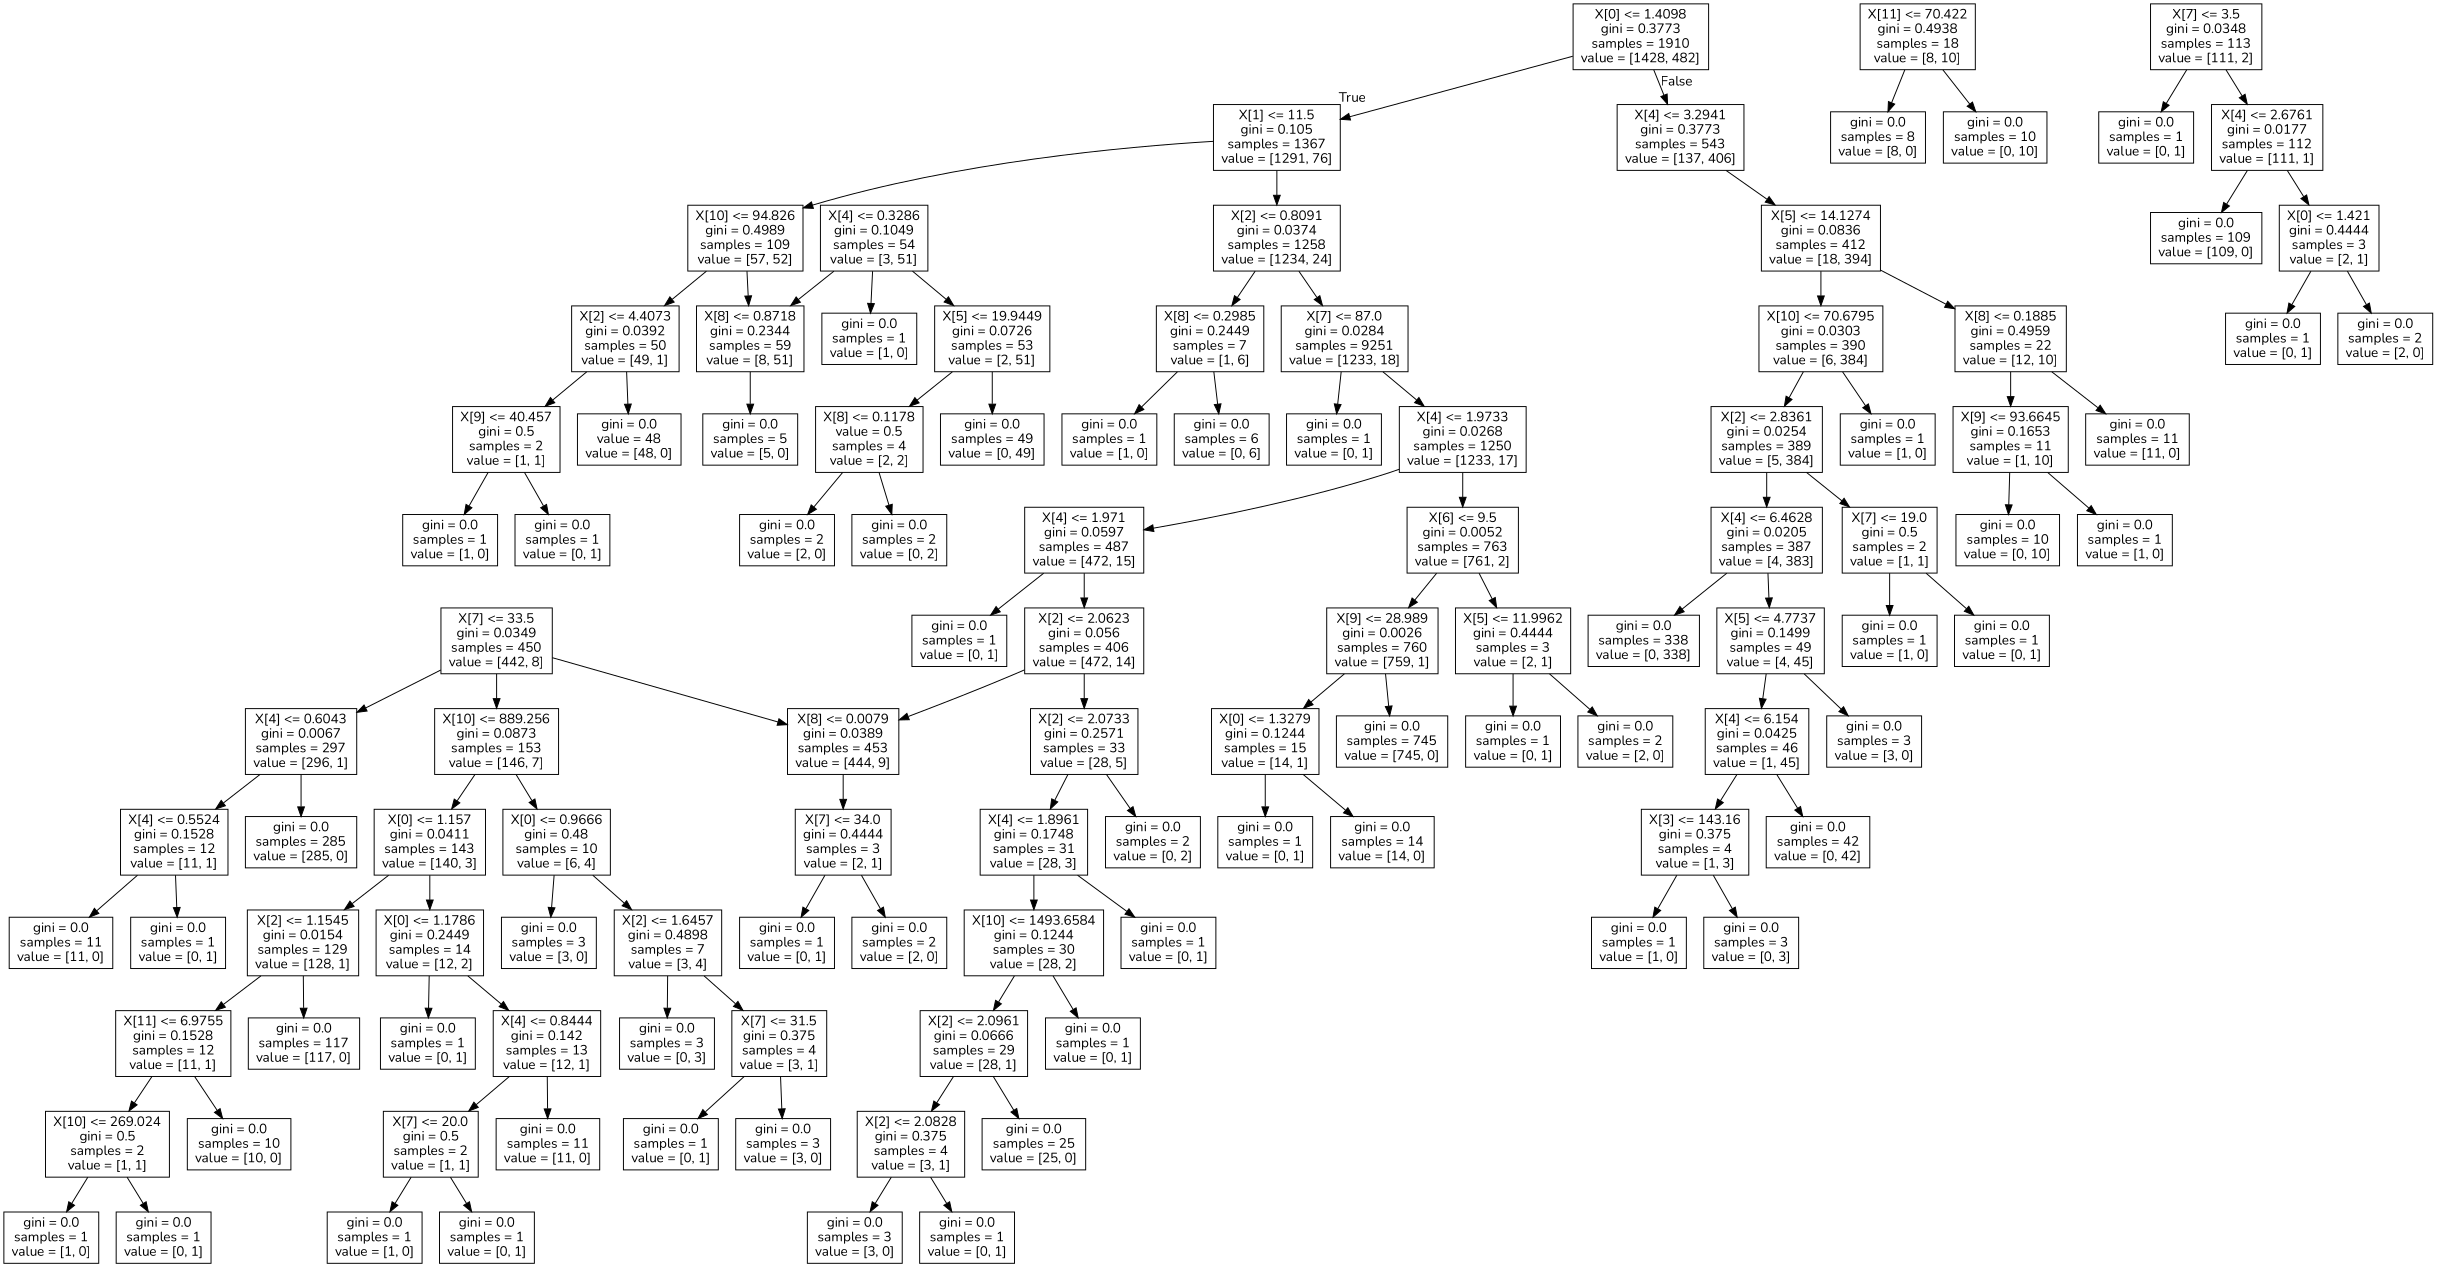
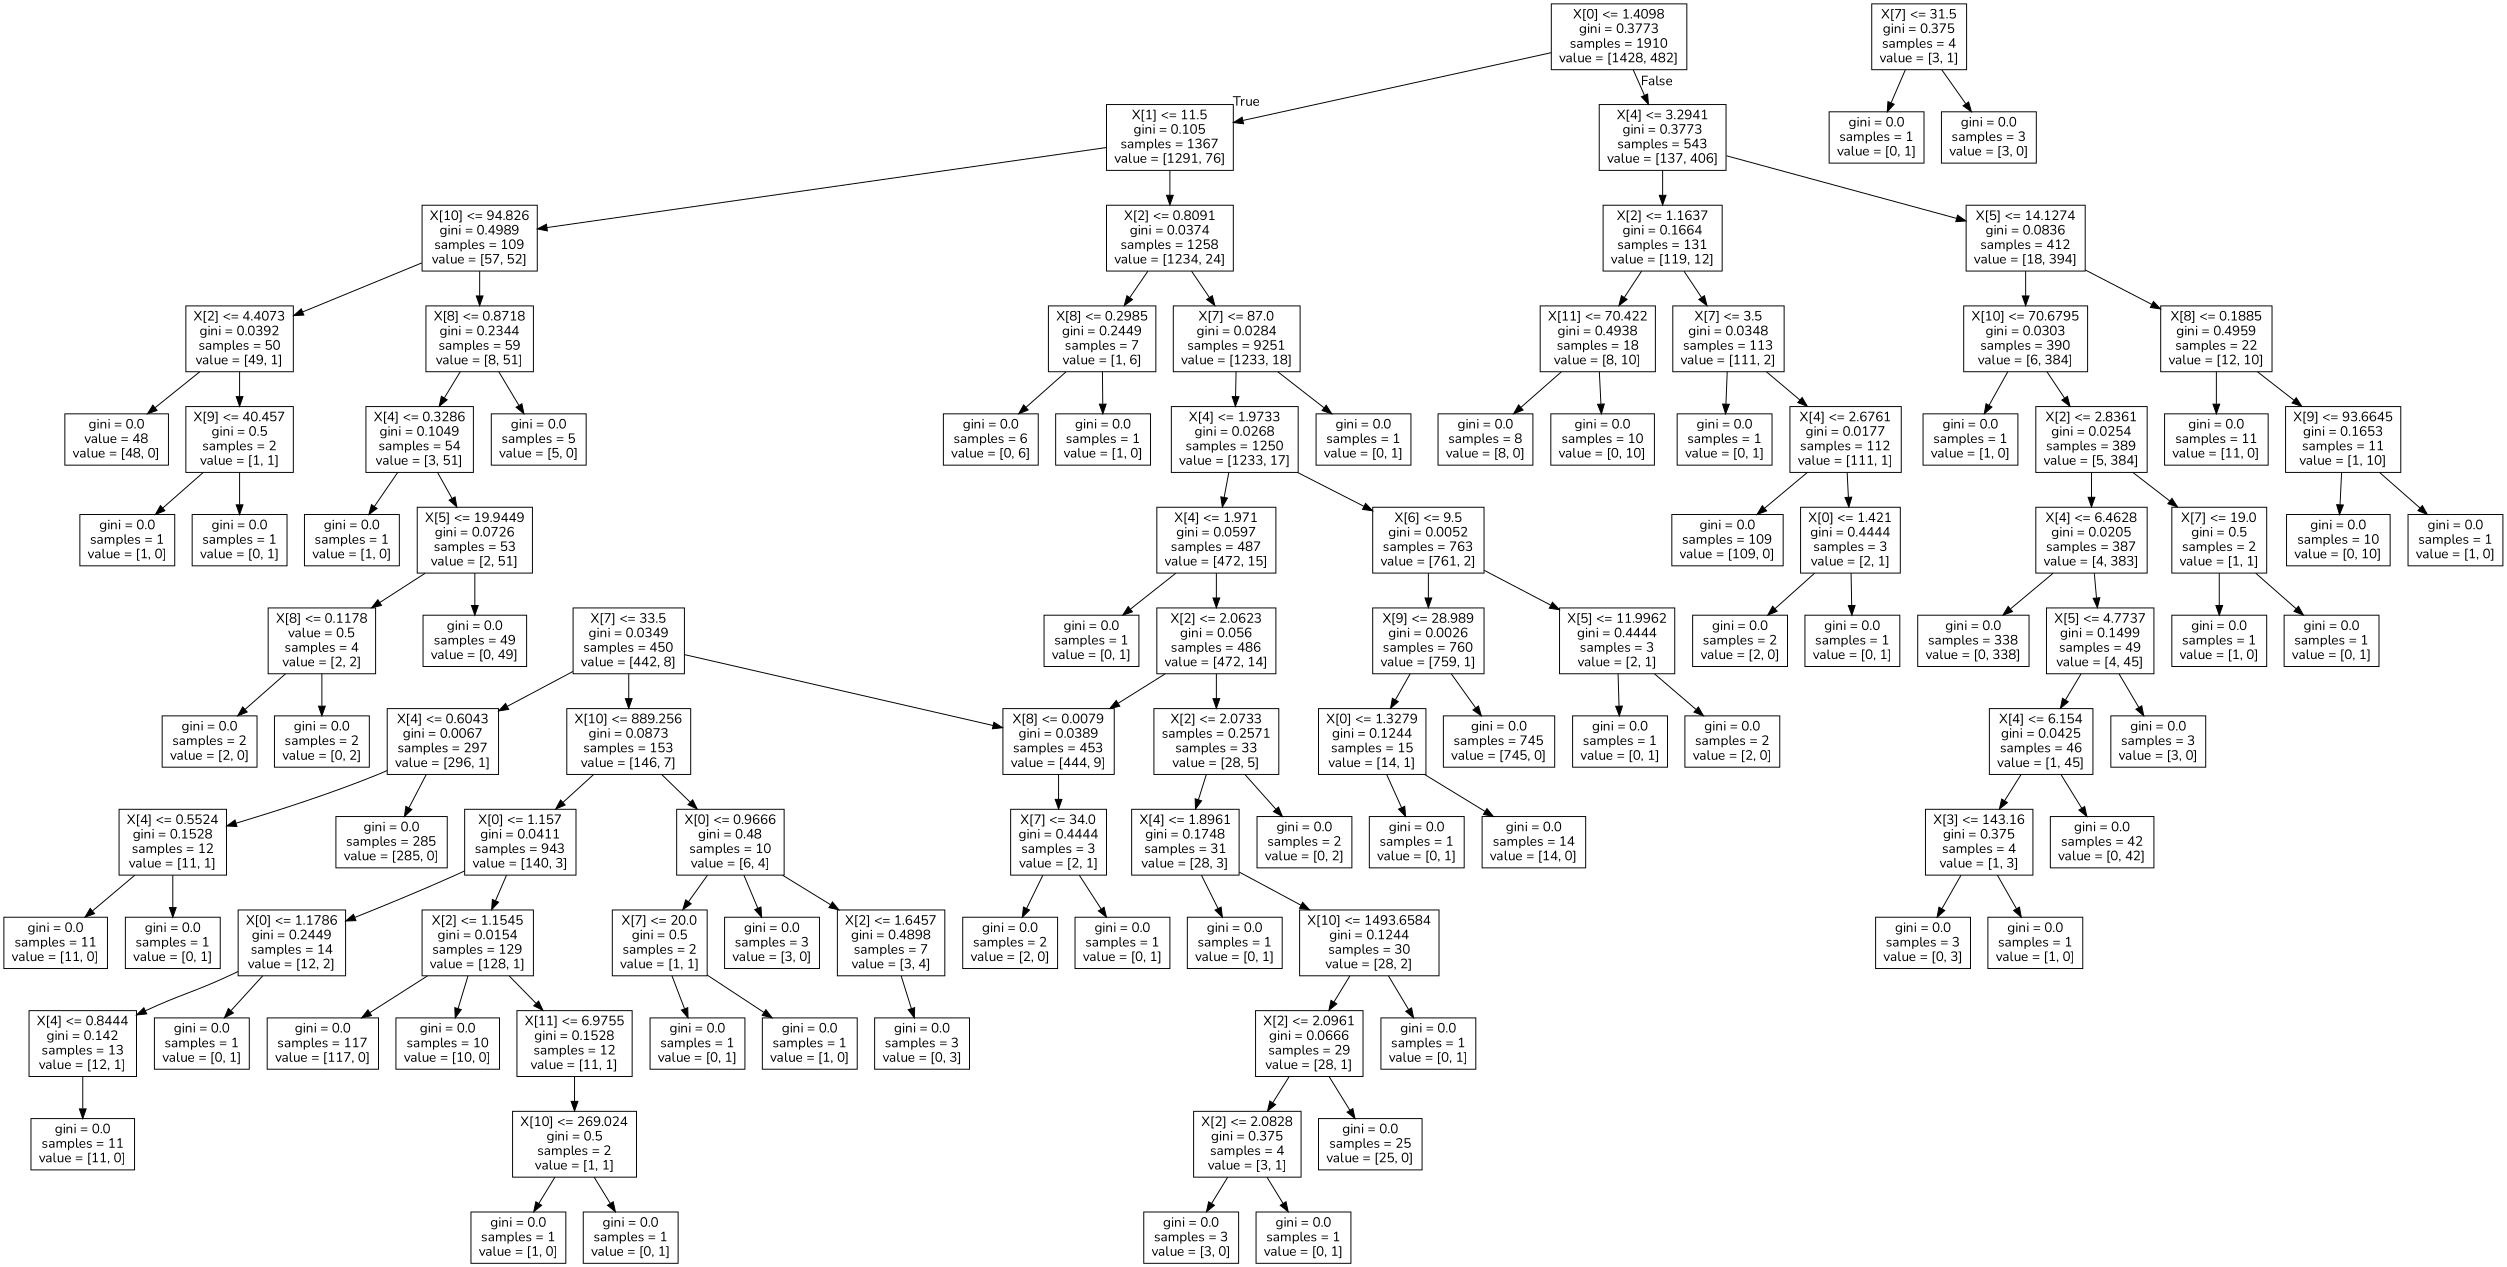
node "X[2] <= 1.1637 gini = 0.1664 samples = 131 value = [119, 12]": added
edge "X[4] <= 0.3286 gini = 0.1049 samples = 54 value = [3, 51]" -> "X[8] <= 0.8718 gini = 0.2344 samples = 59 value = [8, 51]": reversed
node "X[2] <= 2.0623 gini = 0.056 samples = 406 value = [472, 14]": label "X[2] <= 2.0623 gini = 0.056 samples = 406 value = [472, 14]" -> "X[2] <= 2.0623 gini = 0.056 samples = 486 value = [472, 14]"
node "X[2] <= 2.0733 gini = 0.2571 samples = 33 value = [28, 5]": label "X[2] <= 2.0733 gini = 0.2571 samples = 33 value = [28, 5]" -> "X[2] <= 2.0733 samples = 0.2571 samples = 33 value = [28, 5]"
node "X[0] <= 1.157 gini = 0.0411 samples = 143 value = [140, 3]": label "X[0] <= 1.157 gini = 0.0411 samples = 143 value = [140, 3]" -> "X[0] <= 1.157 gini = 0.0411 samples = 943 value = [140, 3]"
edge "X[2] <= 1.6457 gini = 0.4898 samples = 7 value = [3, 4]" -> "X[7] <= 31.5 gini = 0.375 samples = 4 value = [3, 1]": removed
edge "X[4] <= 0.8444 gini = 0.142 samples = 13 value = [12, 1]" -> "X[7] <= 20.0 gini = 0.5 samples = 2 value = [1, 1]": now "X[0] <= 0.9666 gini = 0.48 samples = 10 value = [6, 4]" -> "X[7] <= 20.0 gini = 0.5 samples = 2 value = [1, 1]"
edge "X[11] <= 6.9755 gini = 0.1528 samples = 12 value = [11, 1]" -> "gini = 0.0 samples = 10 value = [10, 0]": now "X[2] <= 1.1545 gini = 0.0154 samples = 129 value = [128, 1]" -> "gini = 0.0 samples = 10 value = [10, 0]"
